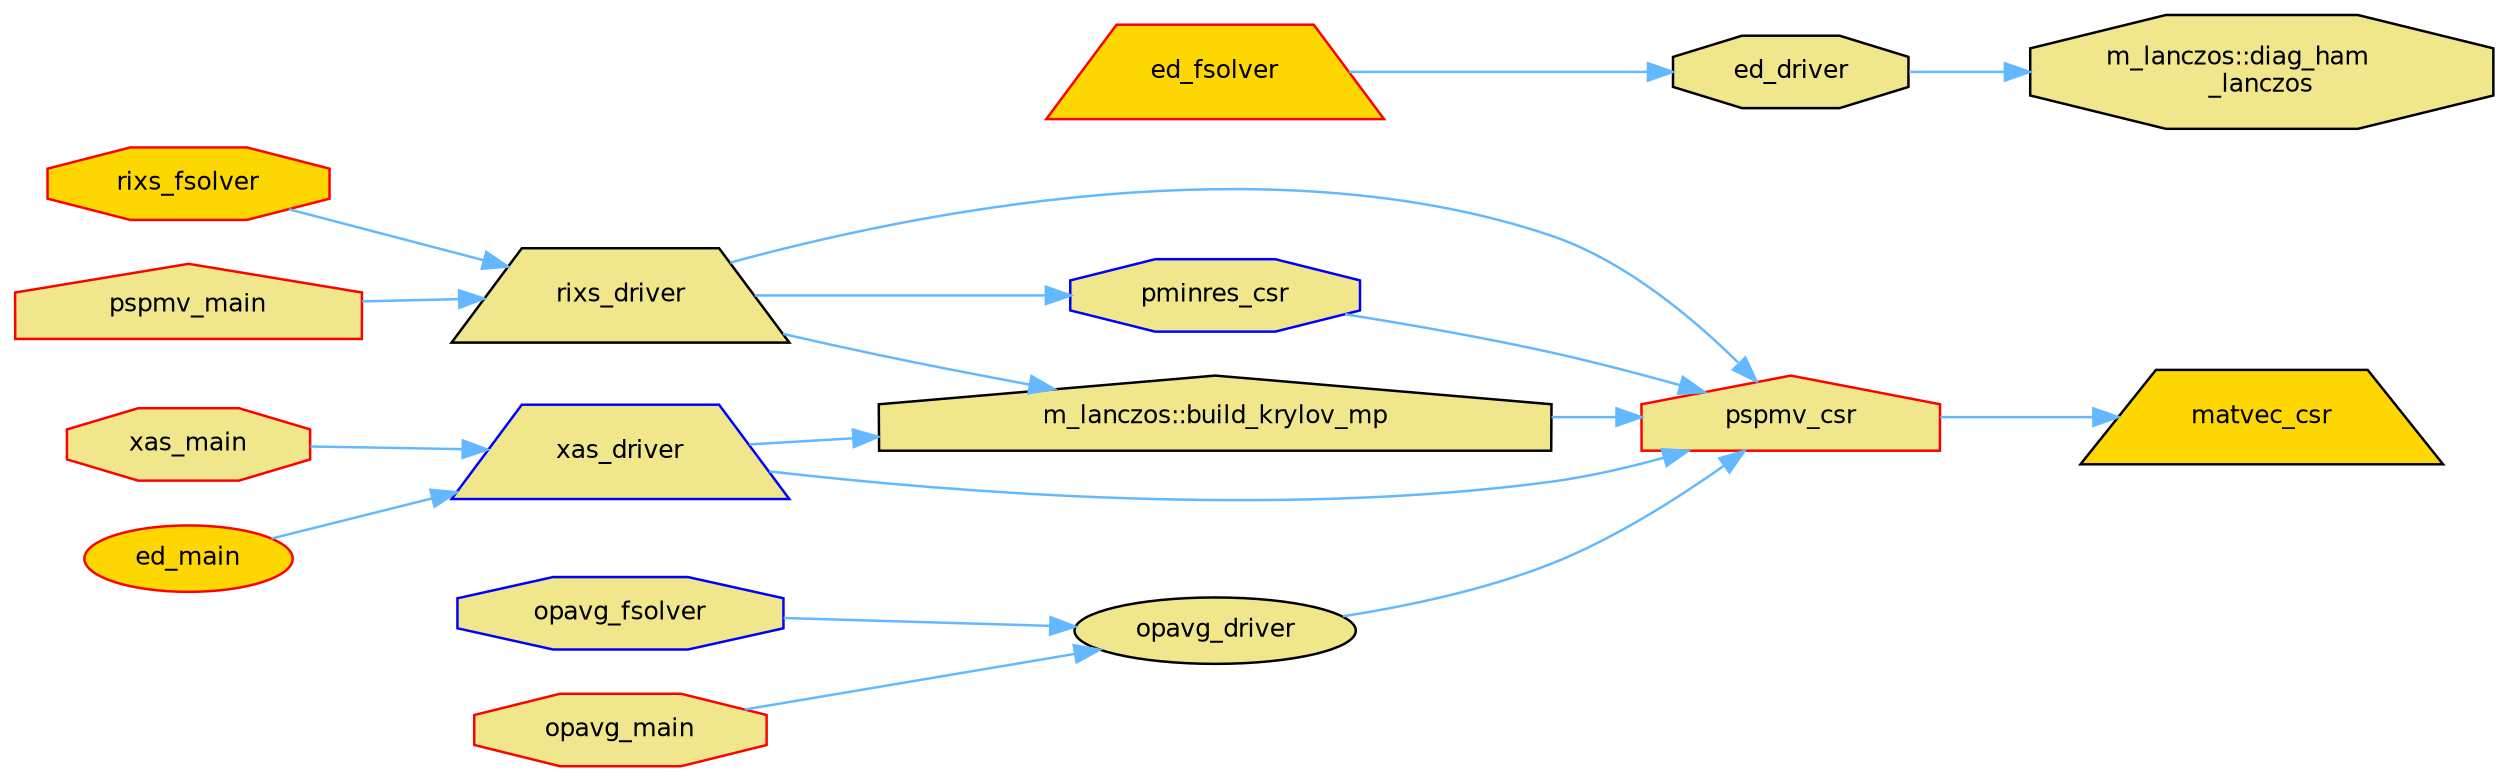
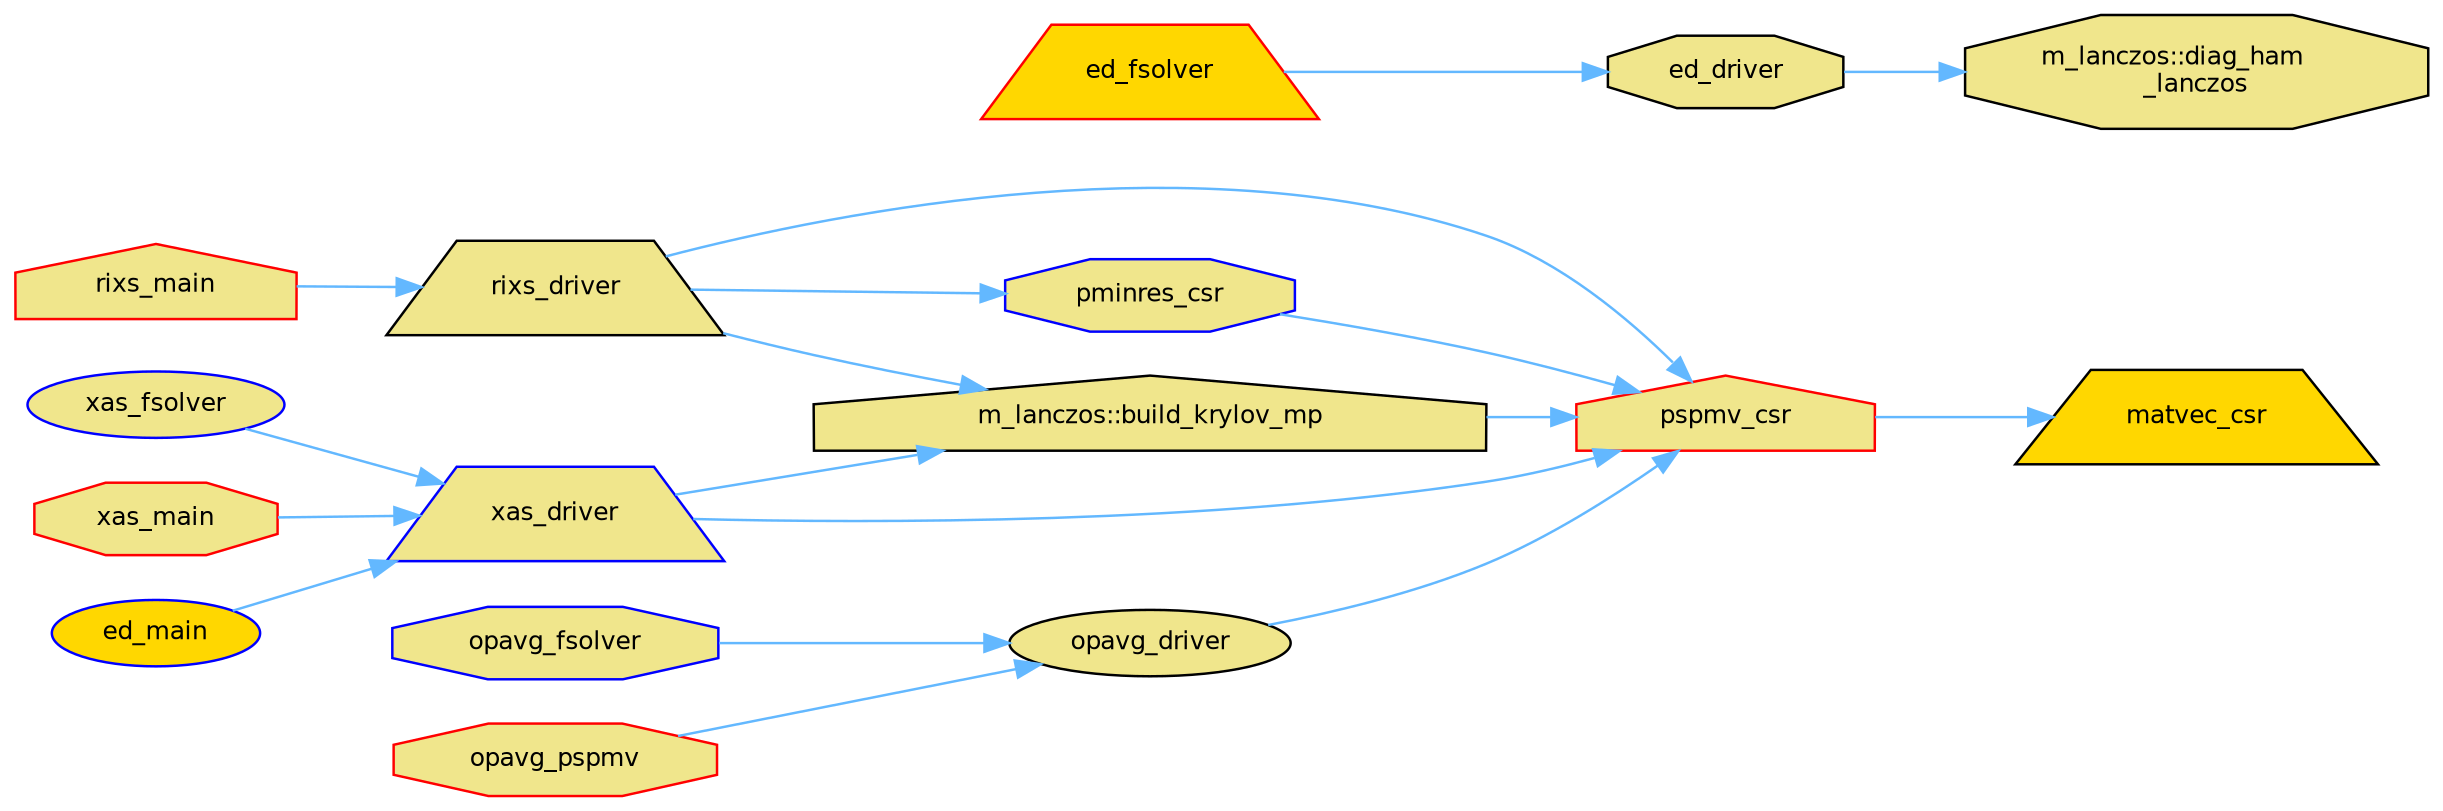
node "rixs_fsolver": removed
node "pspmv_main": label "pspmv_main" -> "rixs_main"
node "xas_fsolver": added
node "ed_main": color red -> blue
node "opavg_main": label "opavg_main" -> "opavg_pspmv"
